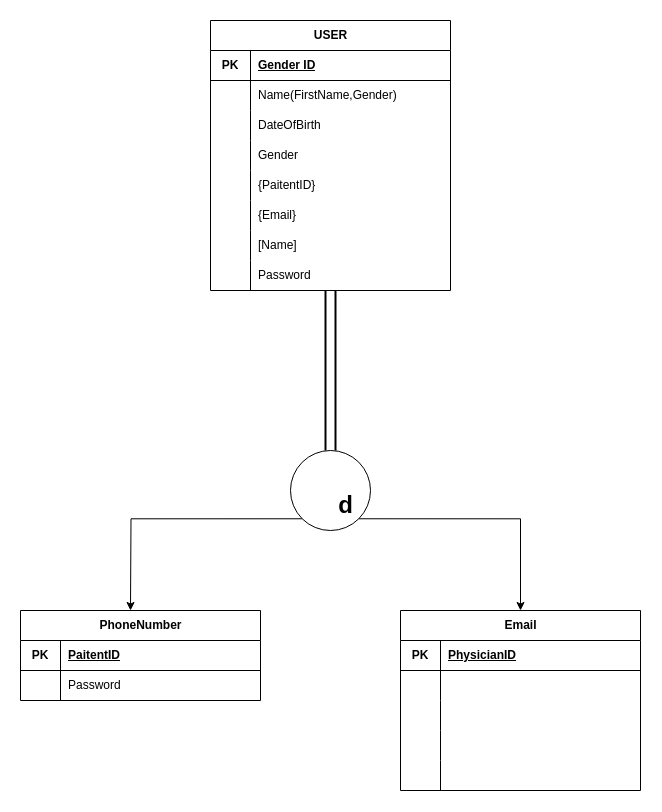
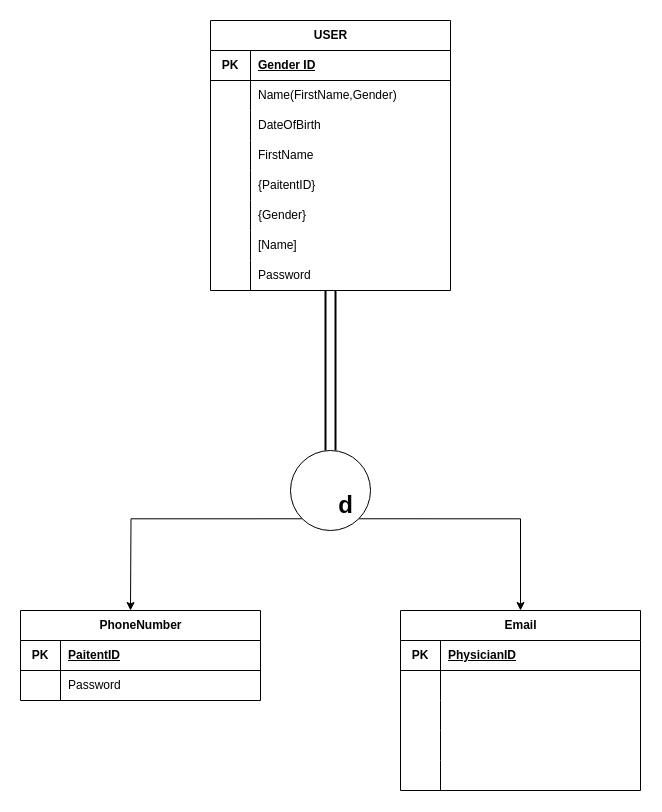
node "Gender": label "Gender" -> "FirstName"
node "{Email}": label "{Email}" -> "{Gender}"
